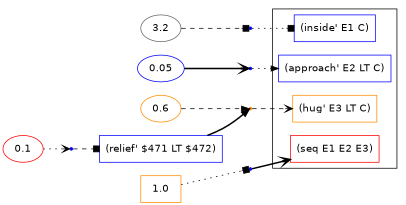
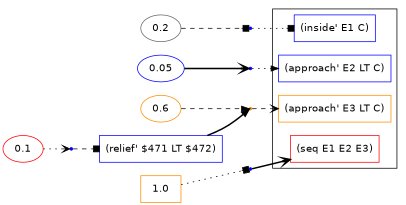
node "3.2": label "3.2" -> "0.2"
node "(hug' E3 LT C)": label "(hug' E3 LT C)" -> "(approach' E3 LT C)"
